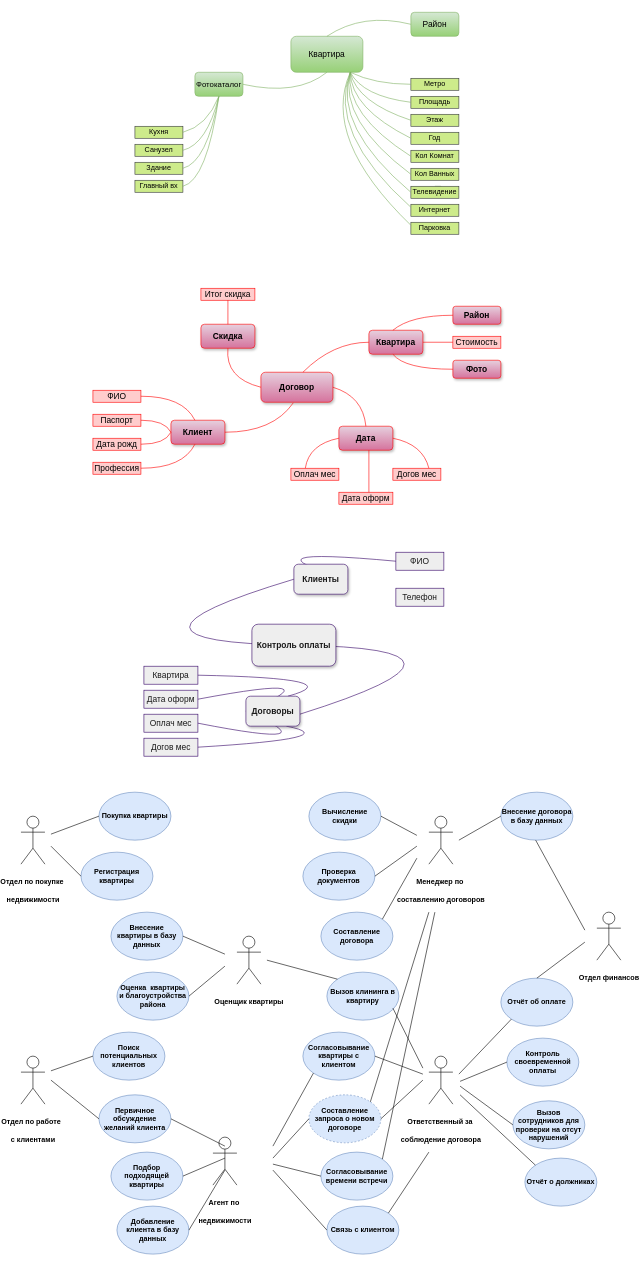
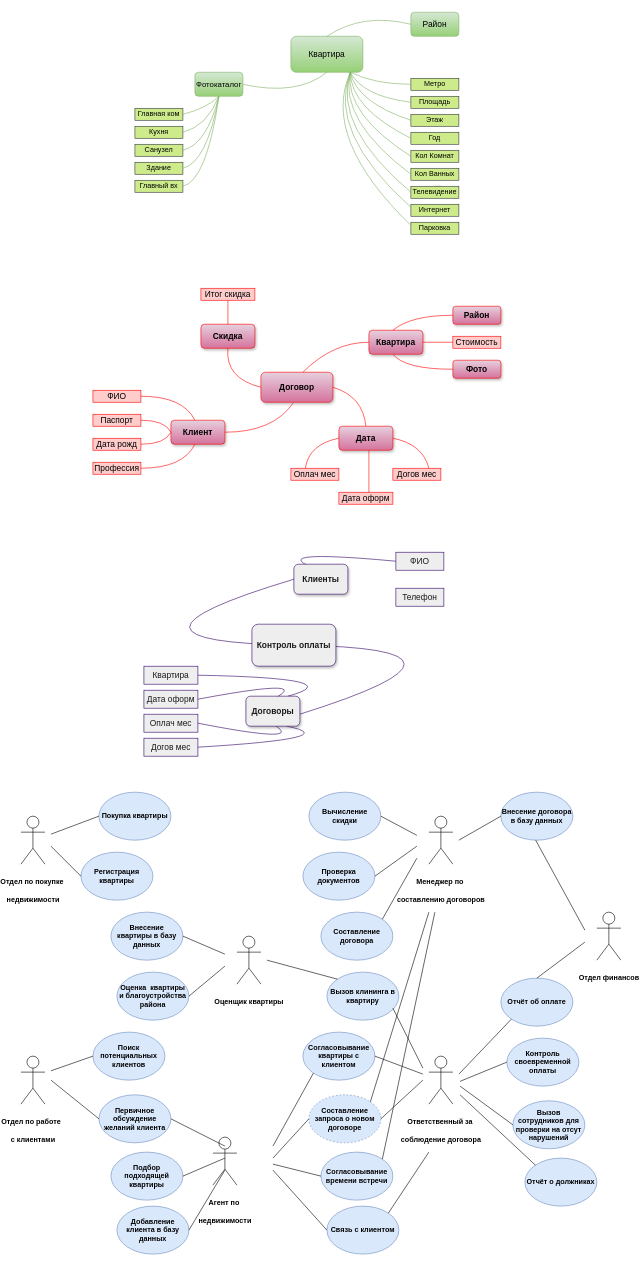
edge "Фотокаталог" -- "Главная ком": added
node "Главная ком": added
